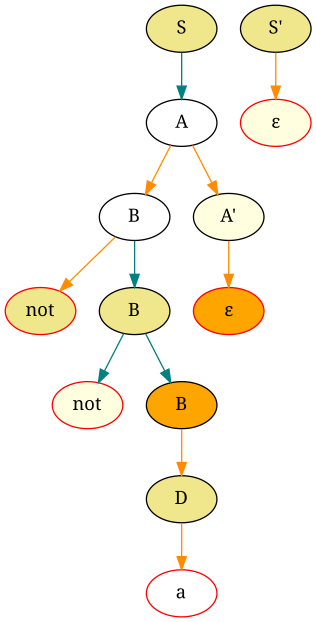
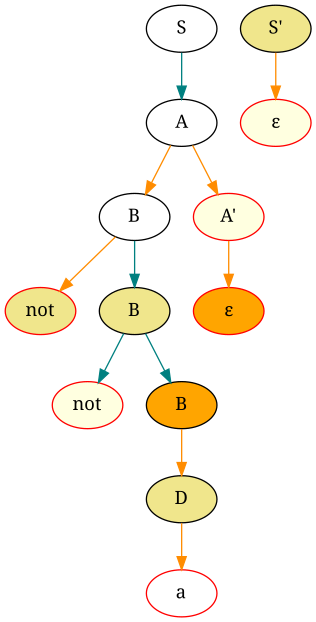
node "S": fillcolor khaki -> white
node "A'": color black -> red
